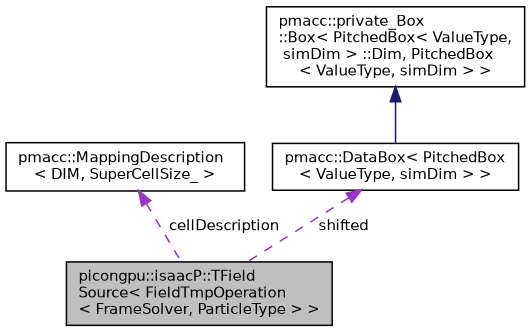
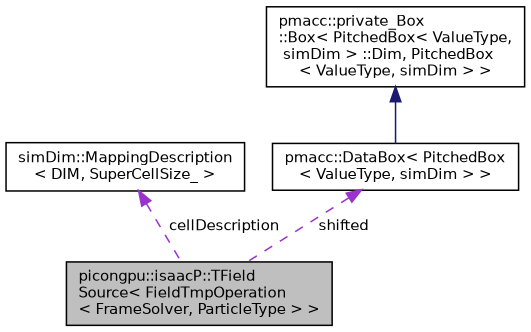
node "pmacc::MappingDescription < DIM, SuperCellSize_ >": label "pmacc::MappingDescription < DIM, SuperCellSize_ >" -> "simDim::MappingDescription < DIM, SuperCellSize_ >"
